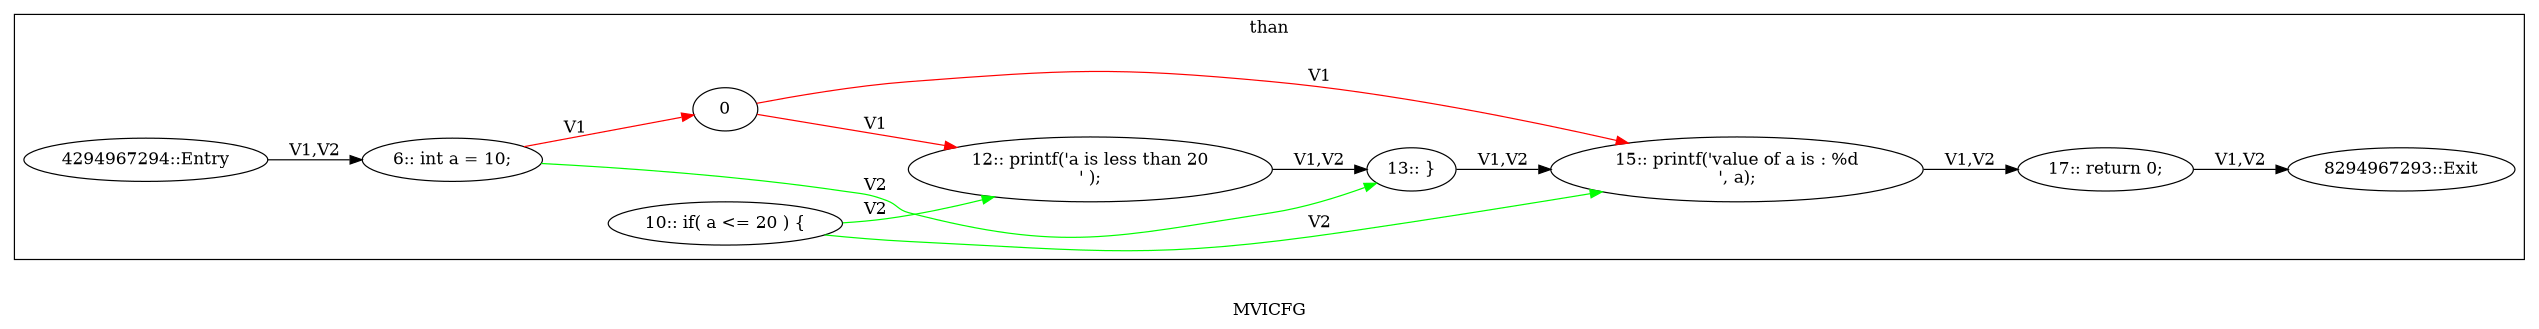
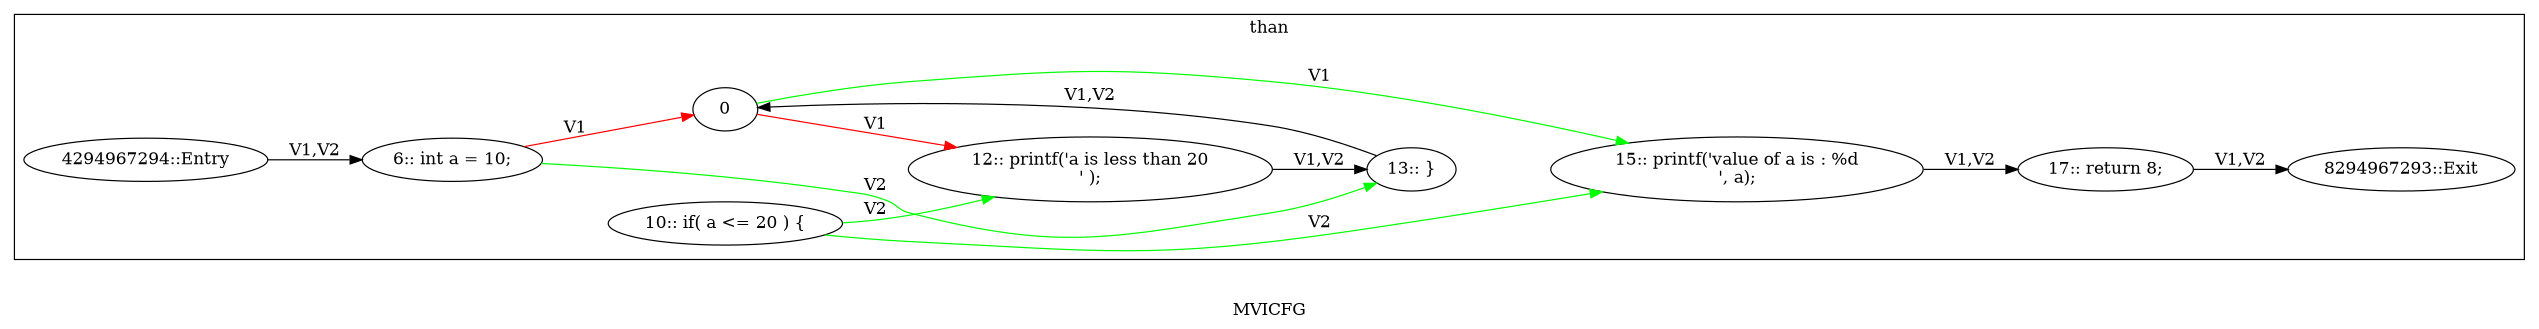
edge "0" -> "15:: printf('value of a is : %d ', a);": color red -> green
edge "13:: }" -> "15:: printf('value of a is : %d ', a);": now "13:: }" -> "0"
node "17:: return 0;": label "17:: return 0;" -> "17:: return 8;"
